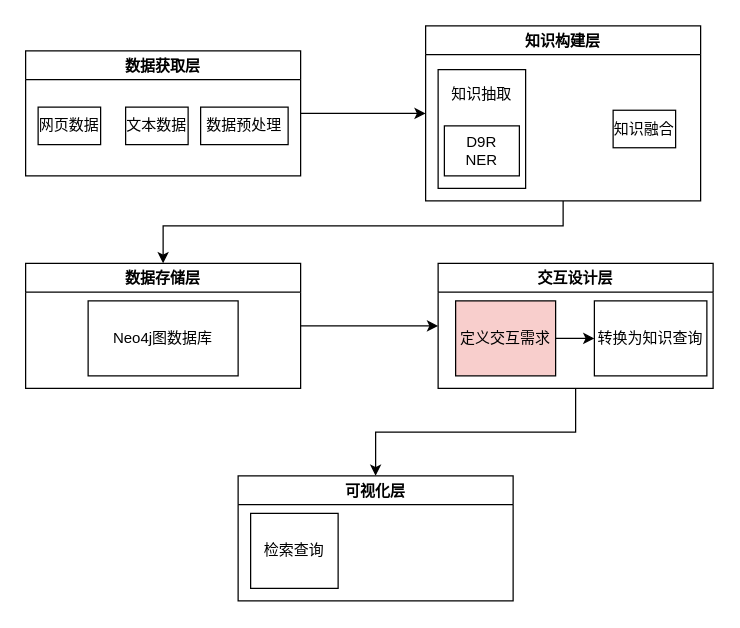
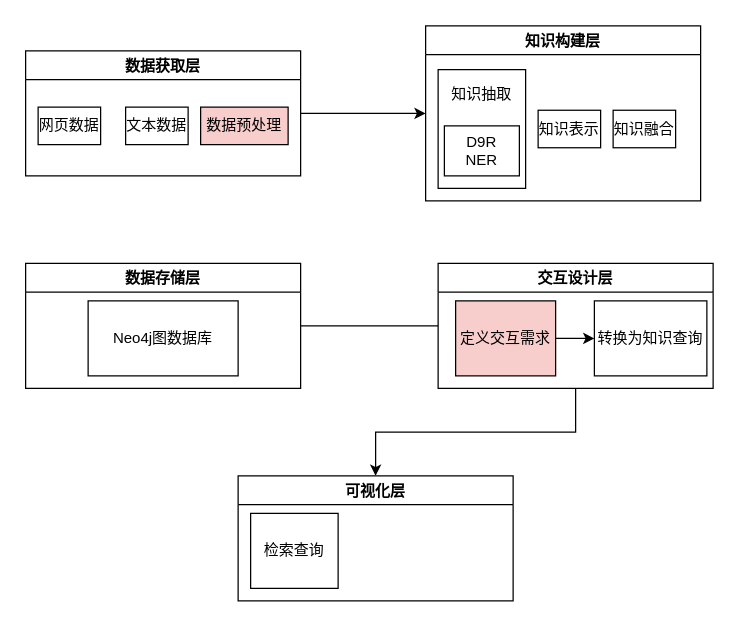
node "数据预处理": fillcolor #ffffff -> #f8cecc
node "知识表示": added
edge "知识构建层" -> "数据存储层": removed
edge "数据存储层" -> "交互设计层": arrowhead classic -> none
